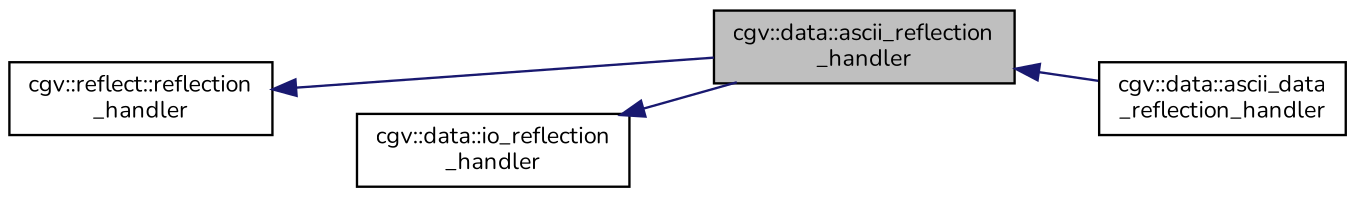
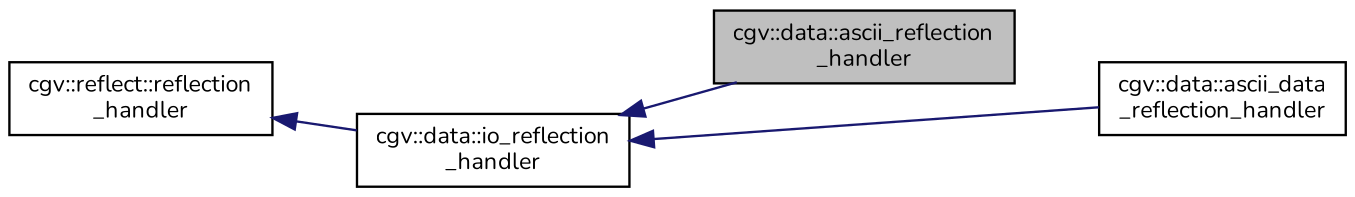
edge "cgv::data::ascii_reflection _handler" -> "cgv::reflect::reflection _handler": now "cgv::data::io_reflection _handler" -> "cgv::reflect::reflection _handler"
edge "cgv::data::ascii_data _reflection_handler" -> "cgv::data::ascii_reflection _handler": now "cgv::data::ascii_data _reflection_handler" -> "cgv::data::io_reflection _handler"
